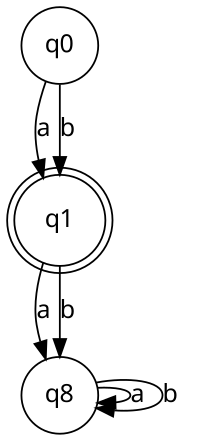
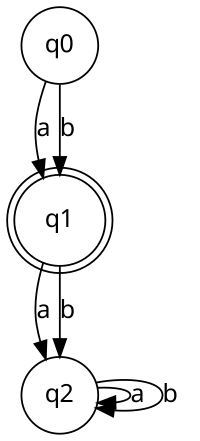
node "q8": label "q8" -> "q2"
